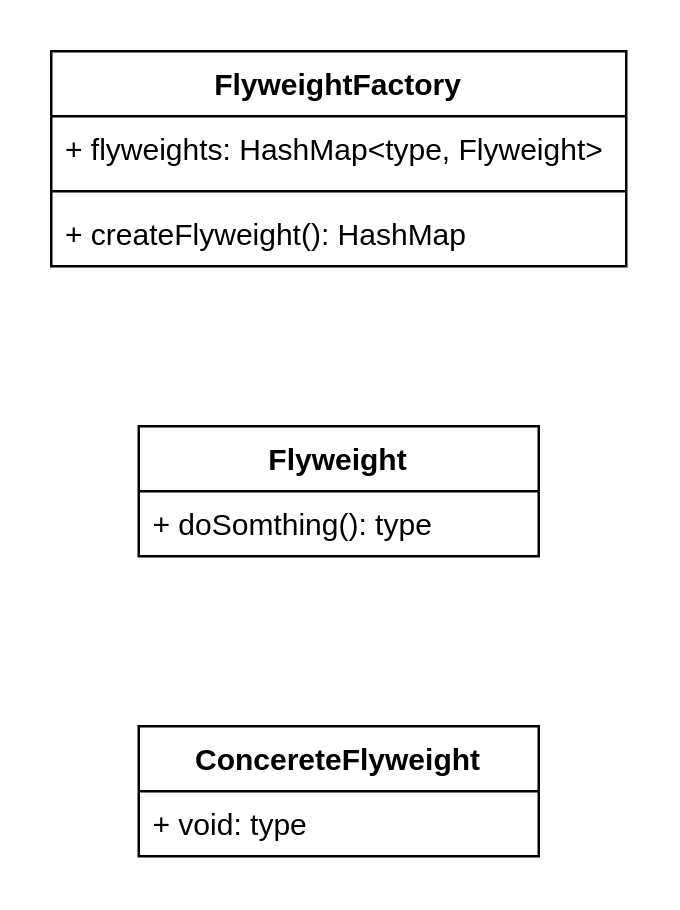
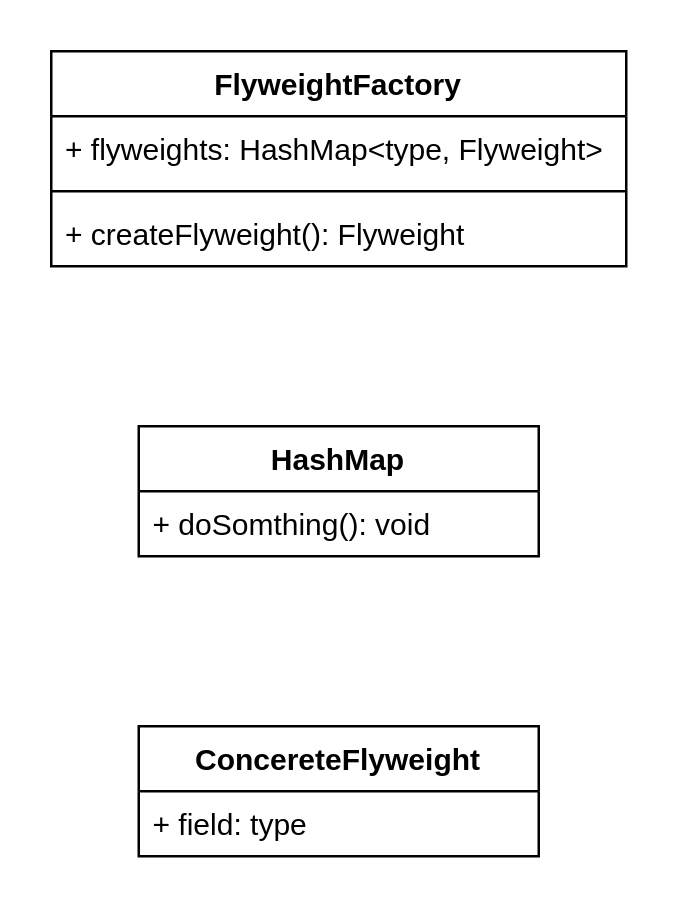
node "+ createFlyweight(): HashMap": label "+ createFlyweight(): HashMap" -> "+ createFlyweight(): Flyweight"
node "Flyweight": label "Flyweight" -> "HashMap"
node "+ doSomthing(): type": label "+ doSomthing(): type" -> "+ doSomthing(): void"
node "+ void: type": label "+ void: type" -> "+ field: type"
